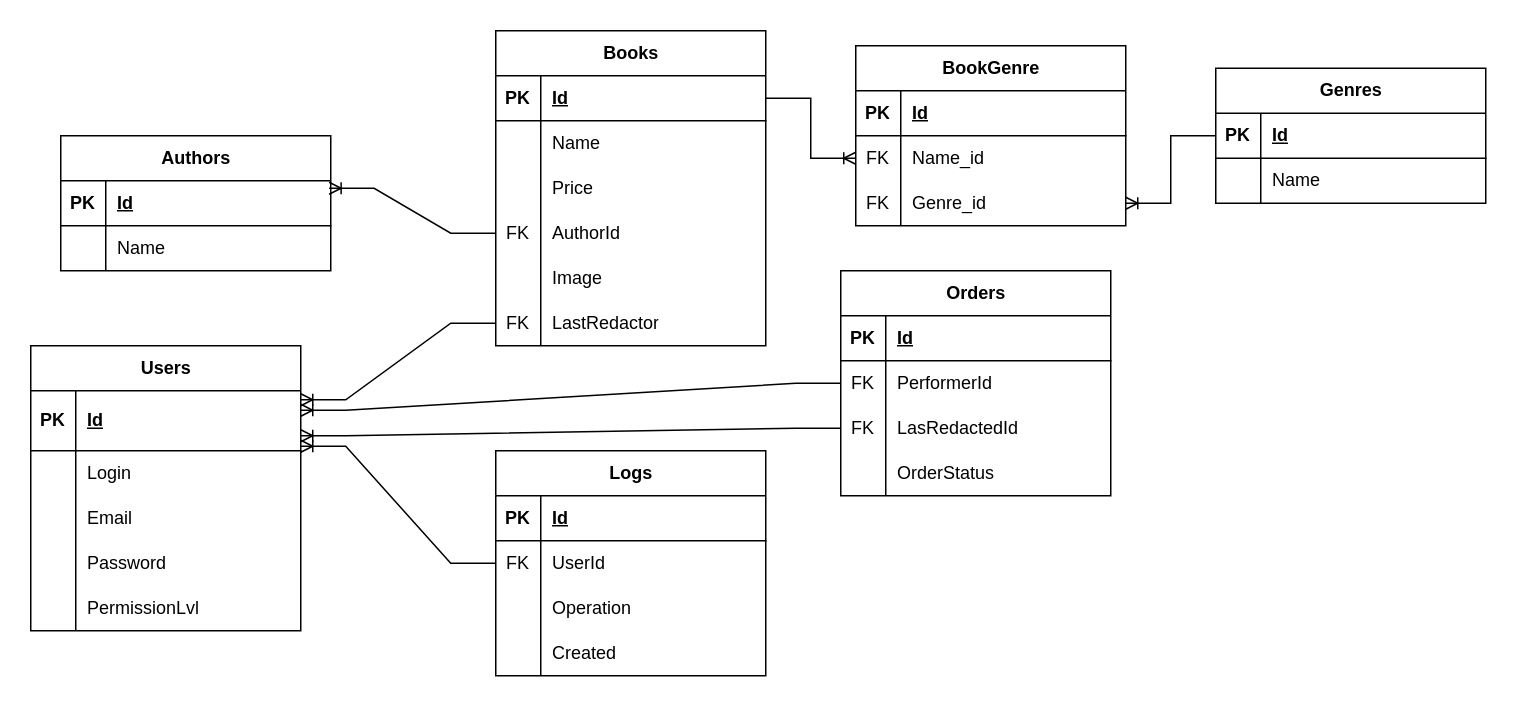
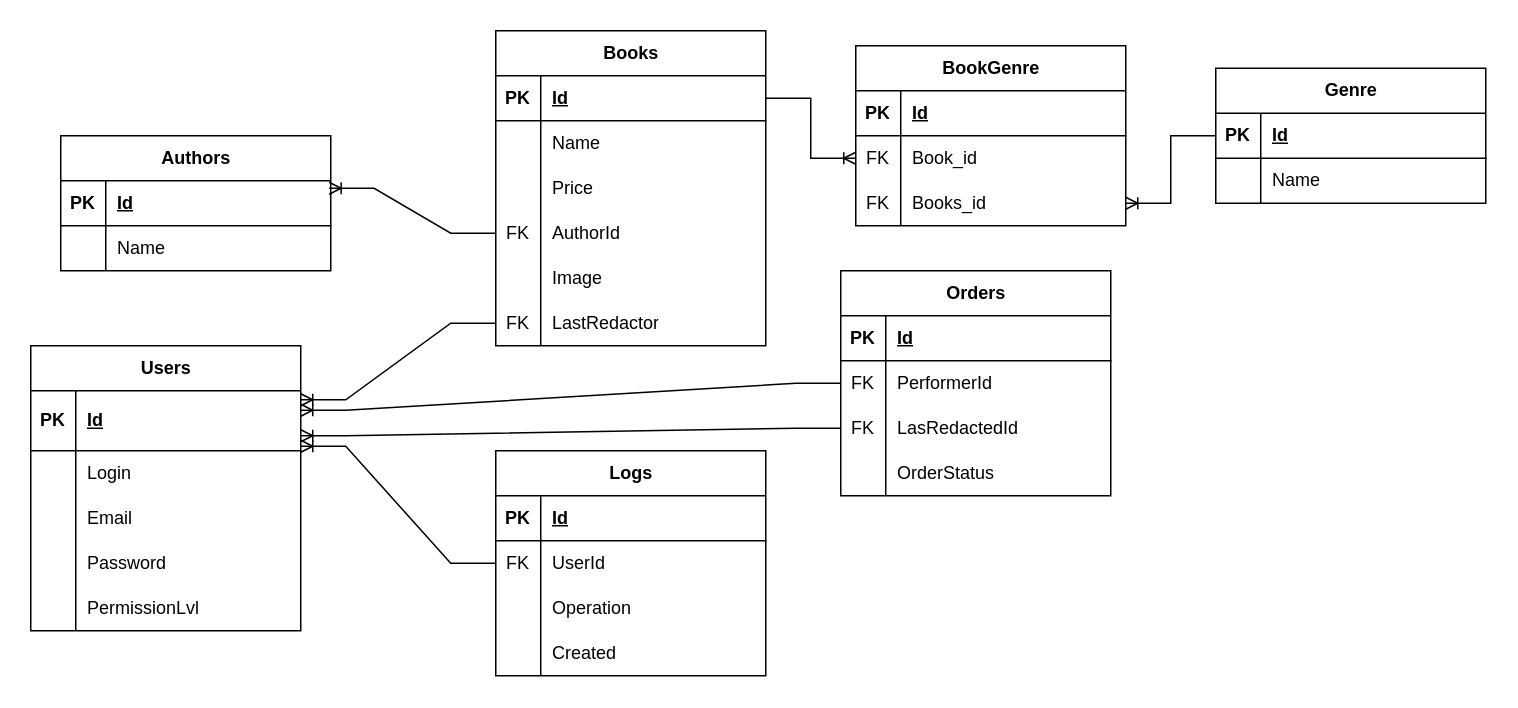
node "Genres": label "Genres" -> "Genre"
node "Name_id": label "Name_id" -> "Book_id"
node "Genre_id": label "Genre_id" -> "Books_id"
